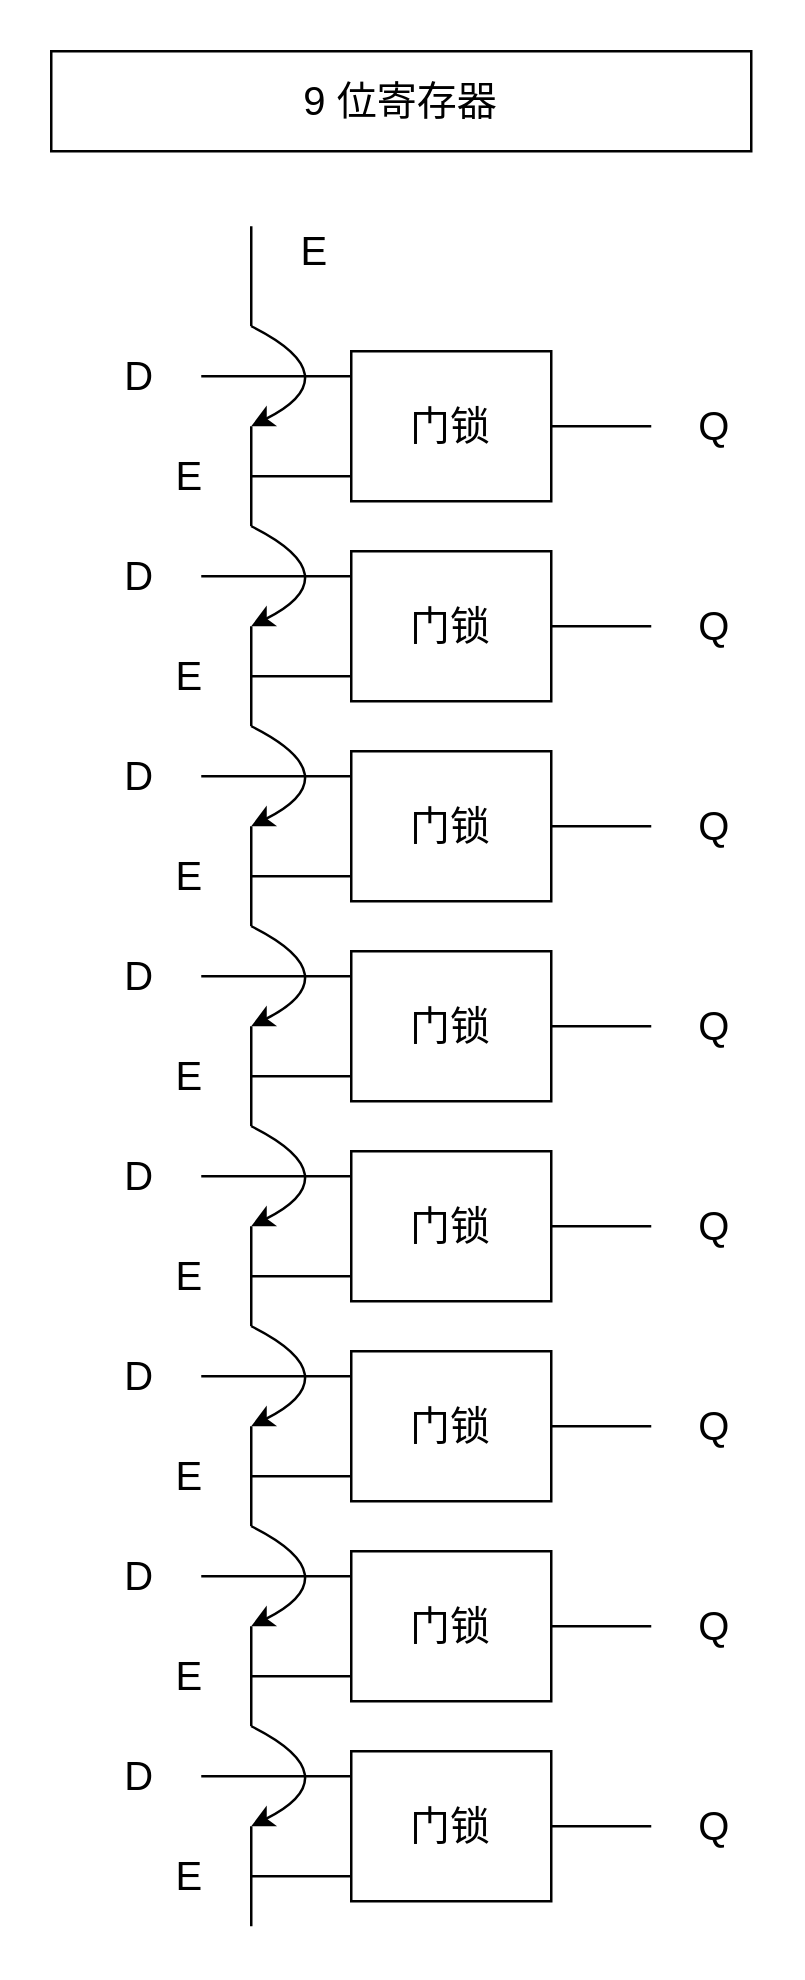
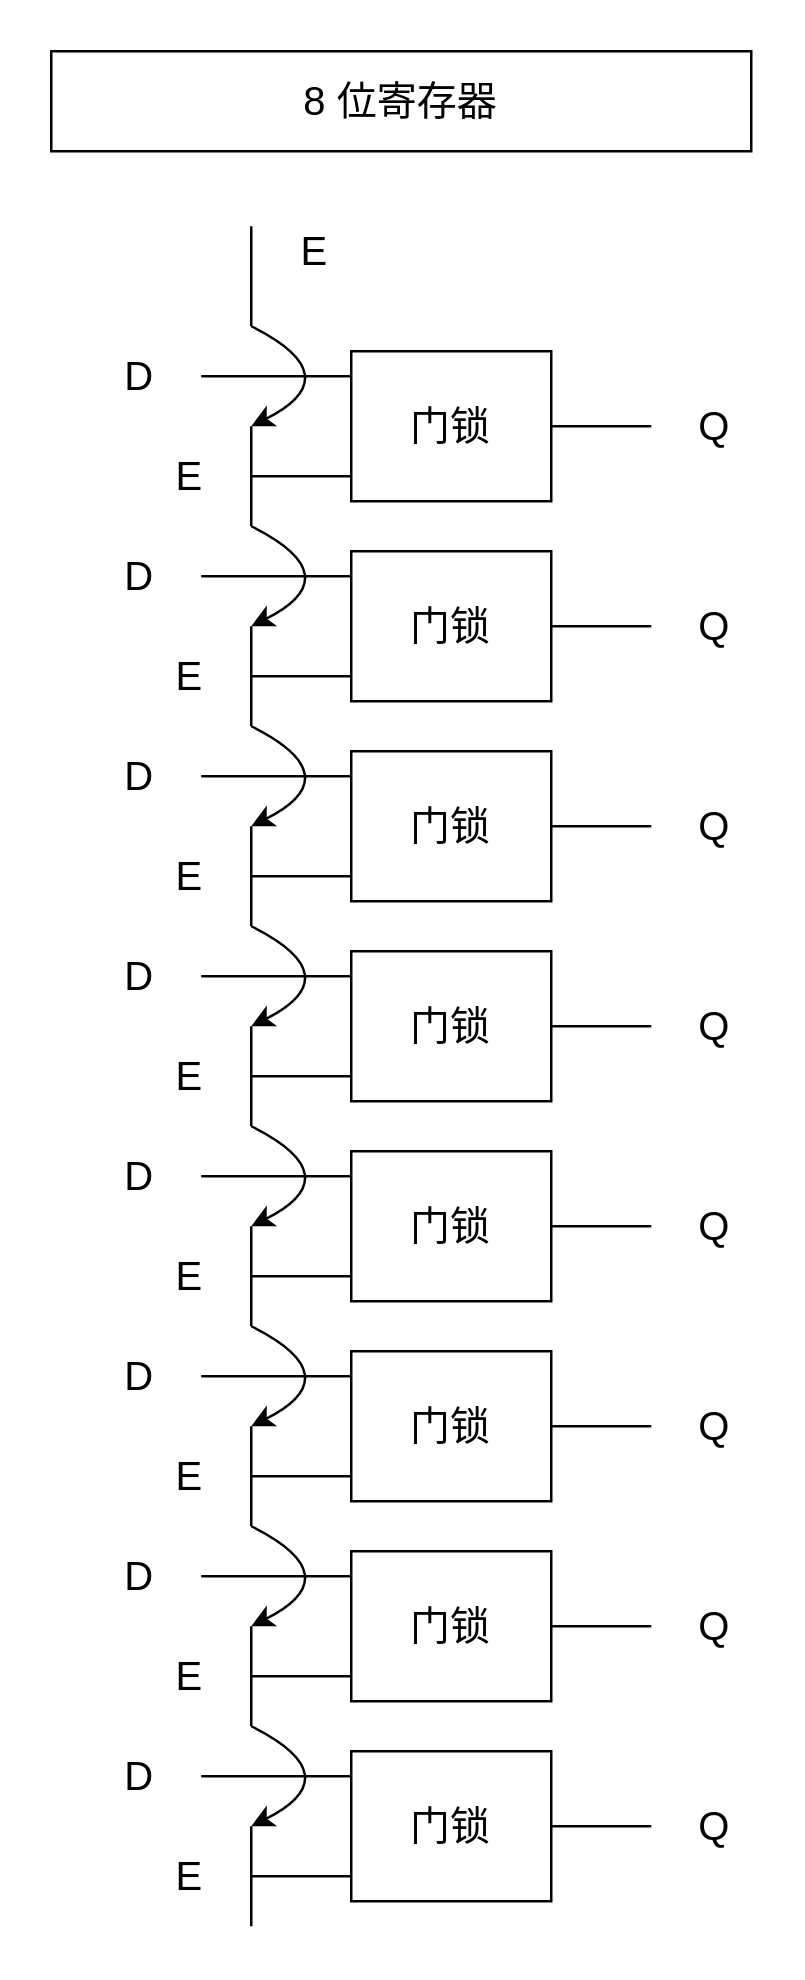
node "9 位寄存器": label "9 位寄存器" -> "8 位寄存器"
